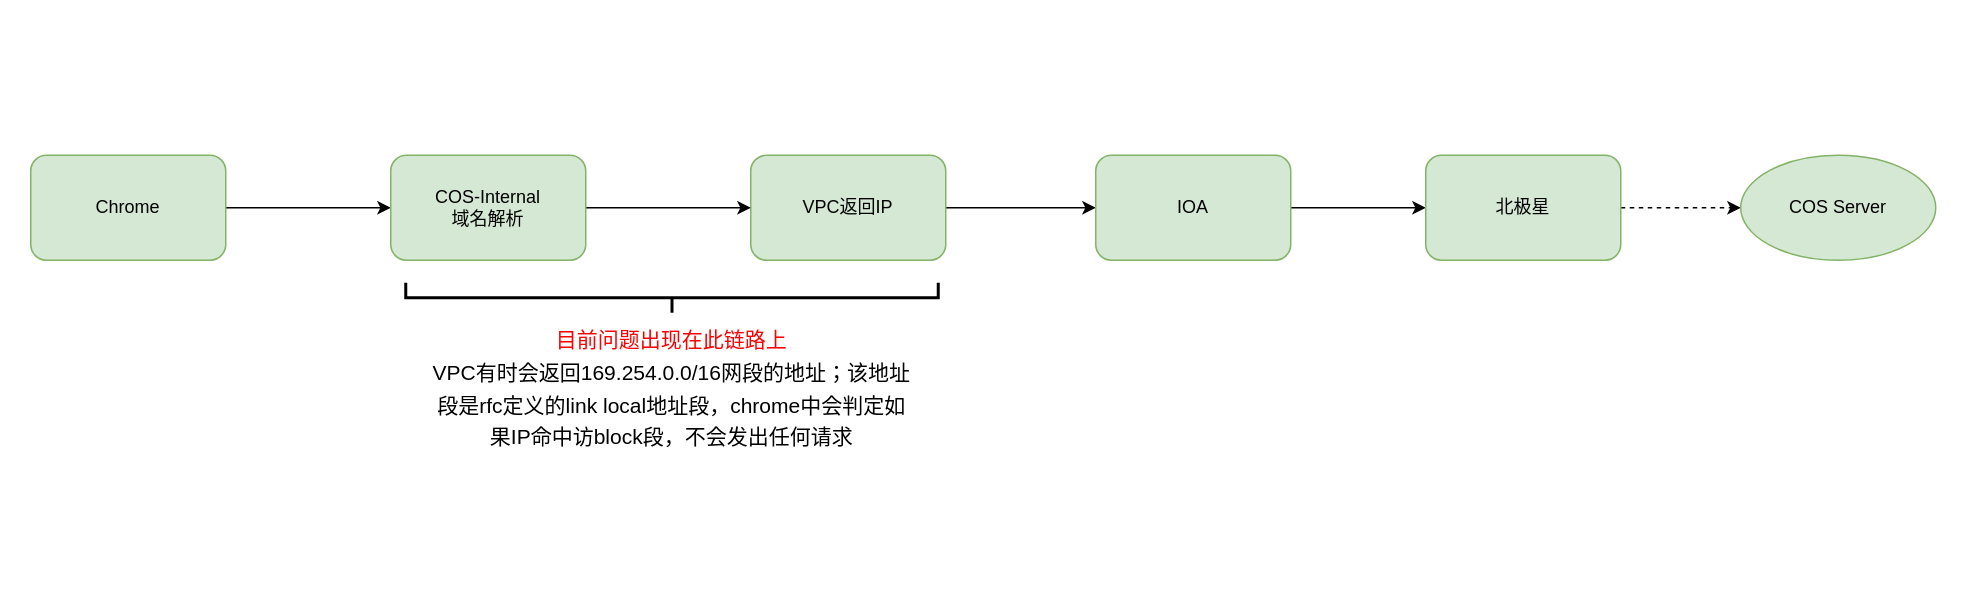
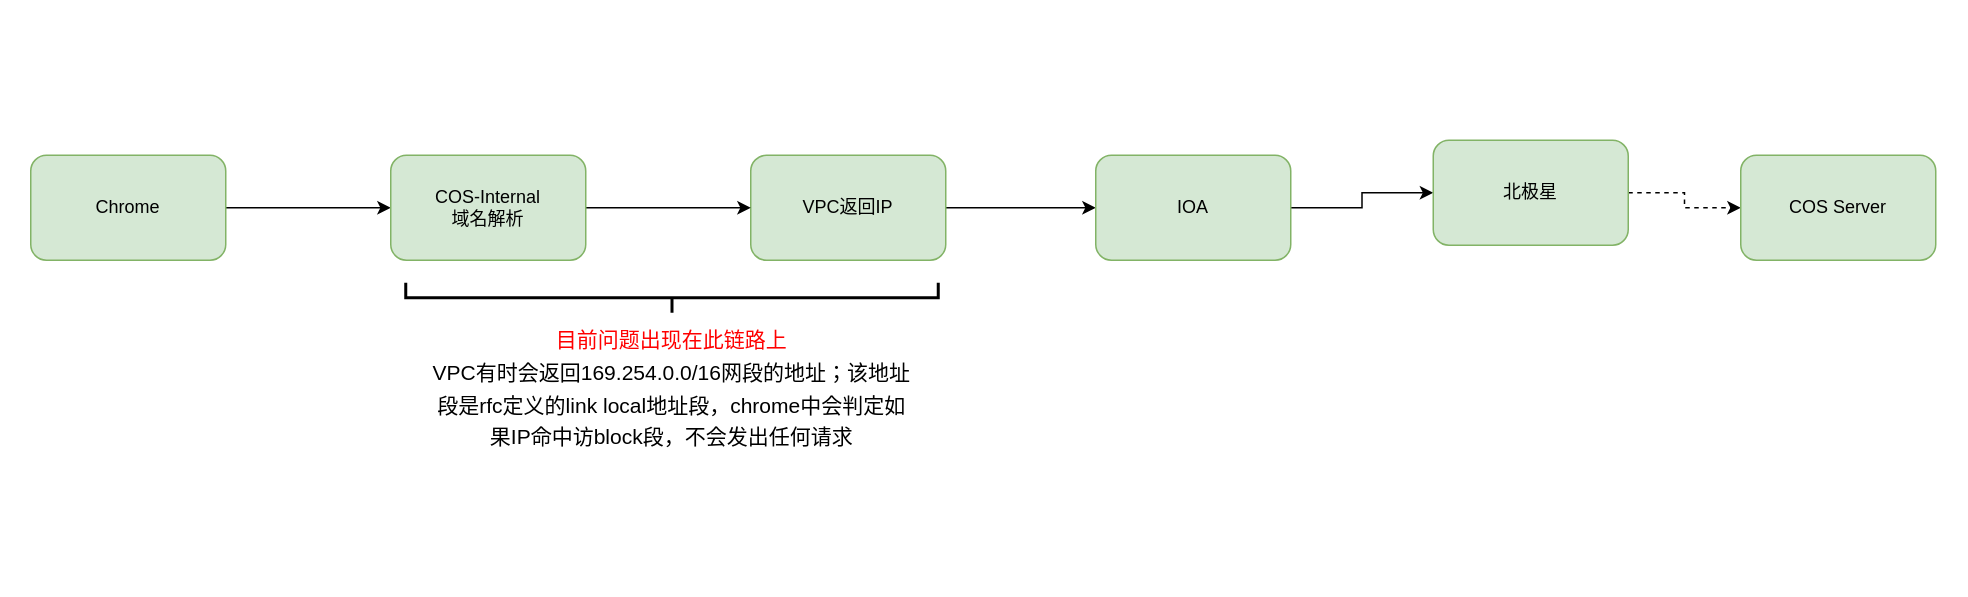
node "北极星": moved (1523, 208) -> (1531, 193)
node "COS Server": shape ellipse -> rounded rectangle
